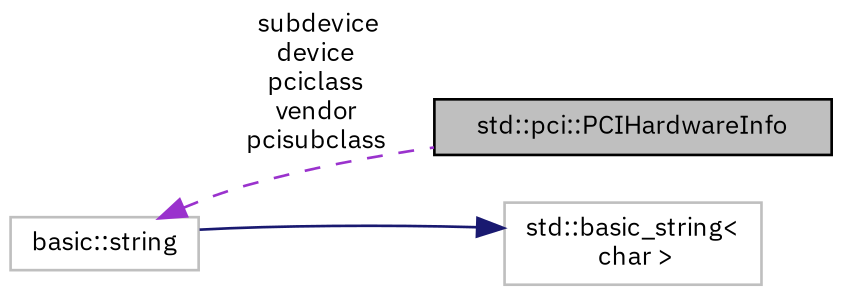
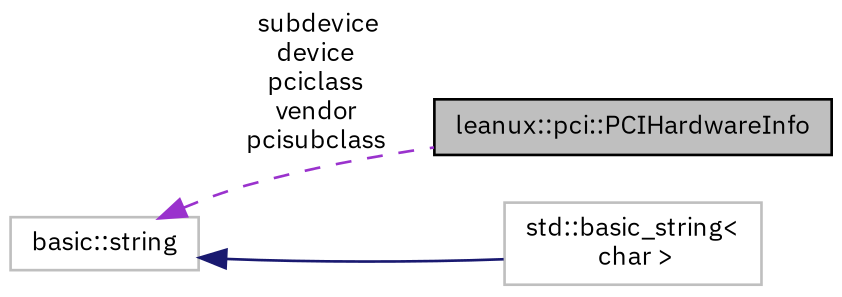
node "std::pci::PCIHardwareInfo": label "std::pci::PCIHardwareInfo" -> "leanux::pci::PCIHardwareInfo"
edge "basic::string" -> "std::basic_string< char >": reversed
